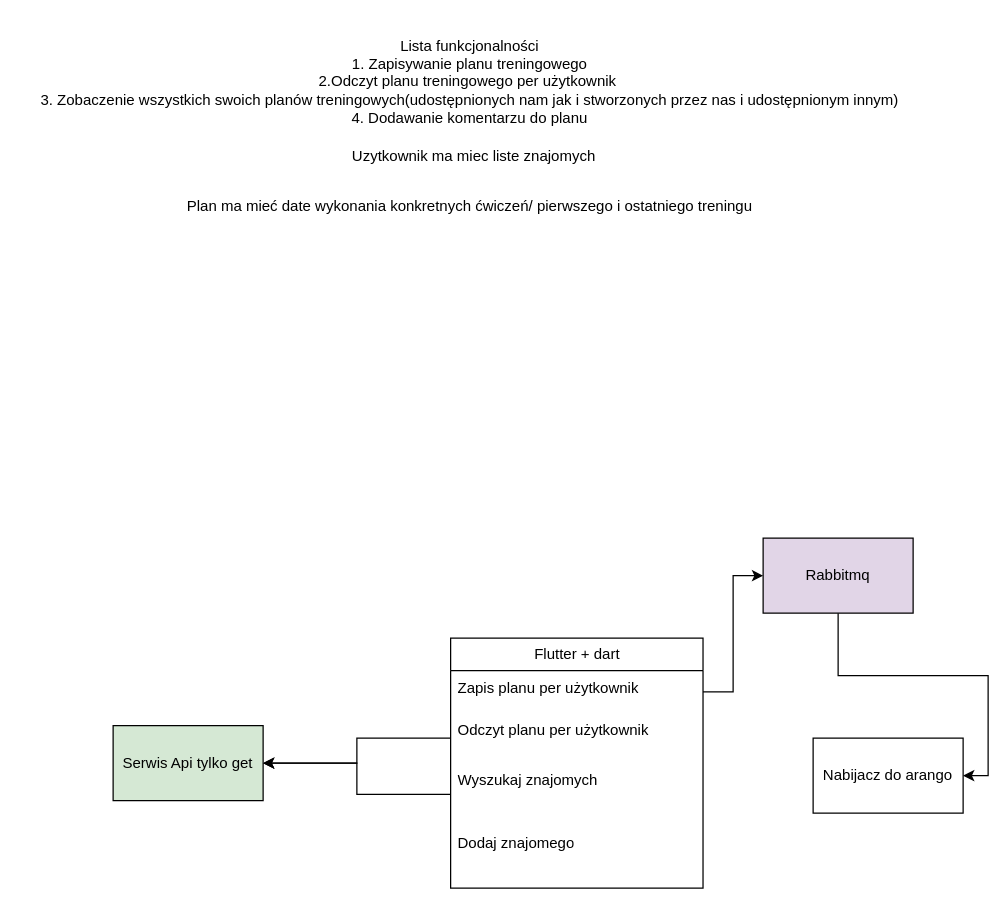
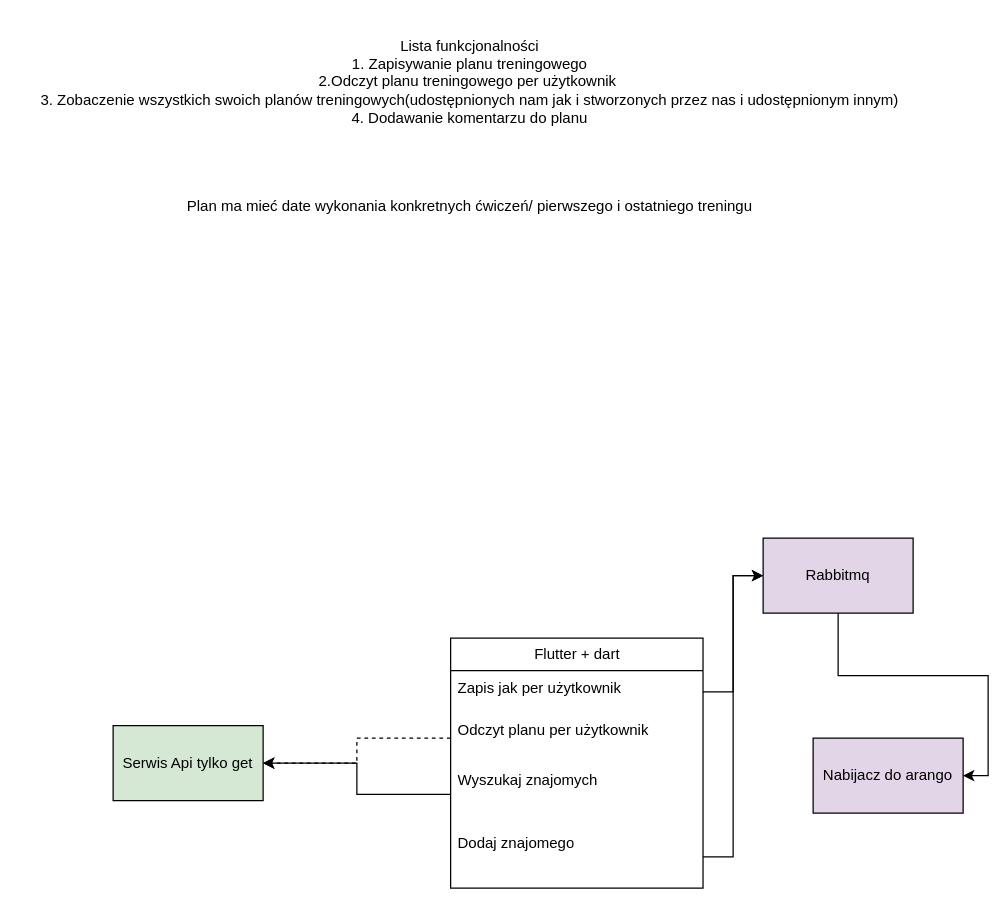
node "Uzytkownik ma miec liste znajomych": removed
node "Zapis planu per użytkownik": label "Zapis planu per użytkownik" -> "Zapis jak per użytkownik"
edge "Odczyt planu per użytkownik" -> "Serwis Api tylko get": style solid -> dashed
node "Nabijacz do arango": fillcolor #ffffff -> #e1d5e7
edge "Dodaj znajomego" -> "Rabbitmq": added
